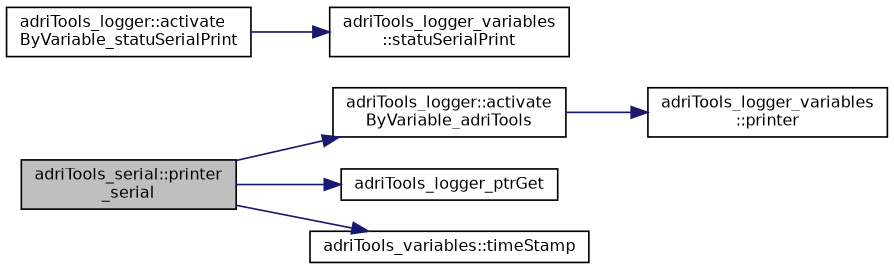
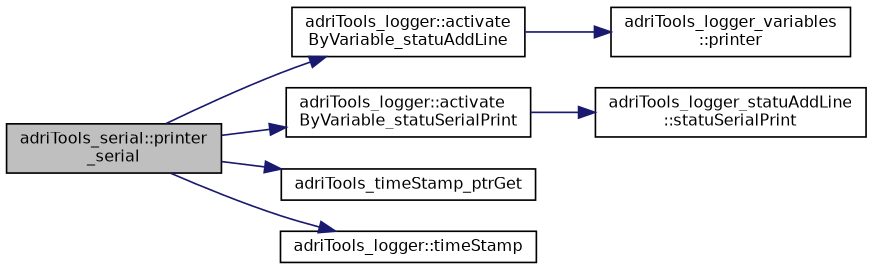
node "adriTools_logger_variables ::statuSerialPrint": label "adriTools_logger_variables ::statuSerialPrint" -> "adriTools_logger_statuAddLine ::statuSerialPrint"
node "adriTools_logger::activate ByVariable_adriTools": label "adriTools_logger::activate ByVariable_adriTools" -> "adriTools_logger::activate ByVariable_statuAddLine"
edge "adriTools_serial::printer _serial" -> "adriTools_logger::activate ByVariable_statuSerialPrint": added
node "adriTools_logger_ptrGet": label "adriTools_logger_ptrGet" -> "adriTools_timeStamp_ptrGet"
node "adriTools_variables::timeStamp": label "adriTools_variables::timeStamp" -> "adriTools_logger::timeStamp"
